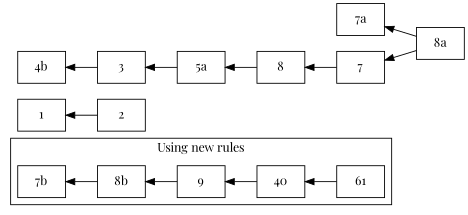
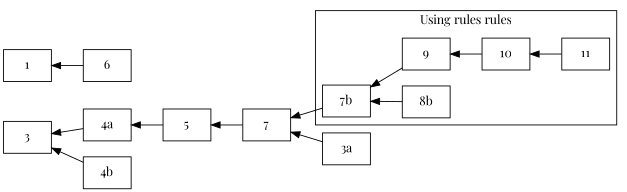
node "7a": removed
node "8a": label "8a" -> "3a"
edge "3" -> "4b": reversed
node "5a": label "5a" -> "4a"
node "8": label "8" -> "5"
edge "7b" -> "7": added
node "2": label "2" -> "6"
cluster "Using new rules": label "Using new rules" -> "Using rules rules"
edge "9" -> "8b": now "9" -> "7b"
node "40": label "40" -> "10"
node "61": label "61" -> "11"
